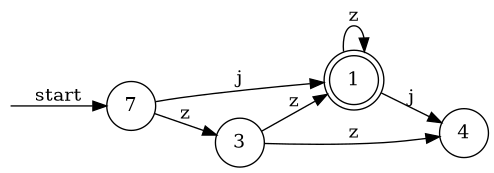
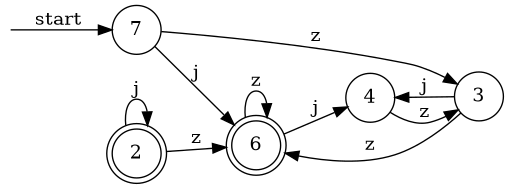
node "1": label "1" -> "6"
edge "4" -> "3": added, label "z"
edge "3" -> "4": label "z" -> "j"
node "2": added
